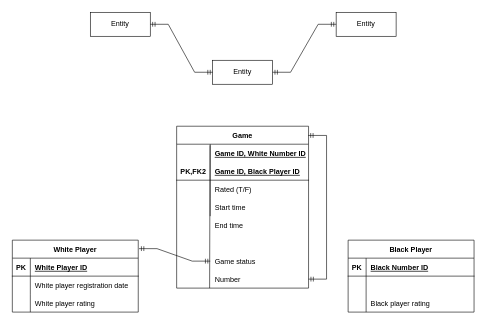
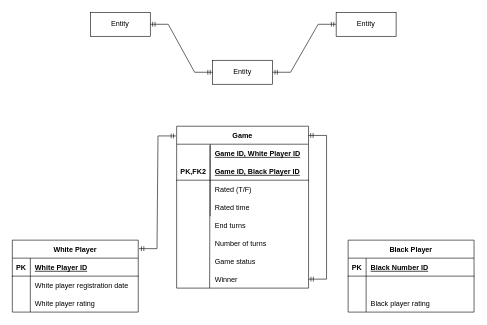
node "Game ID, White Number ID": label "Game ID, White Number ID" -> "Game ID, White Player ID"
node "Start time": label "Start time" -> "Rated time"
node "End time": label "End time" -> "End turns"
node "Number of turns": added
edge "Game status" -- "White Player": now "Game" -- "White Player"
node "Number": label "Number" -> "Winner"
